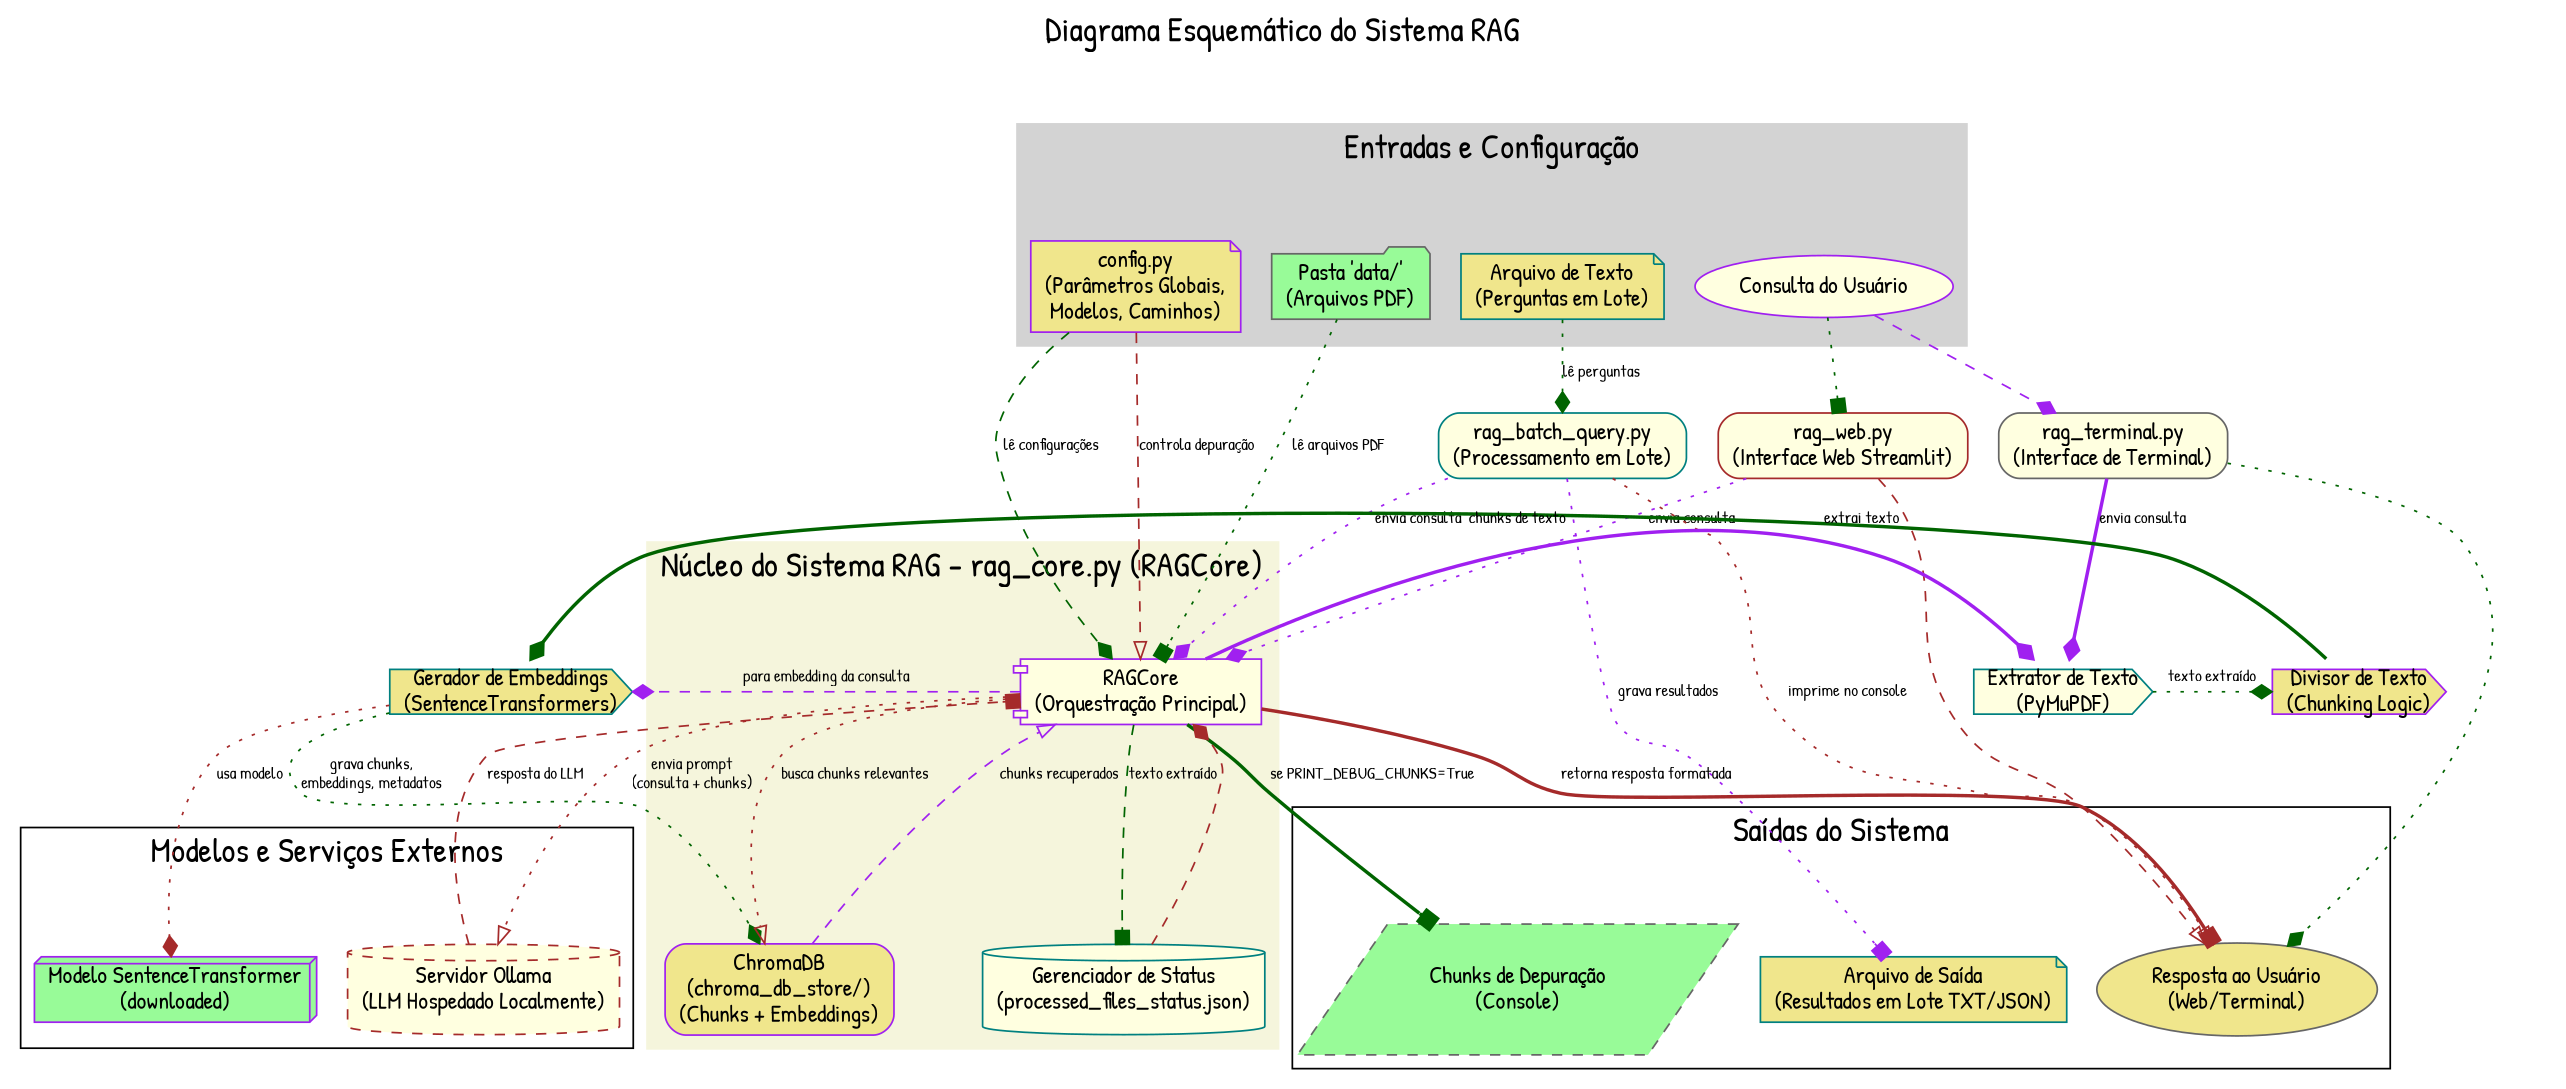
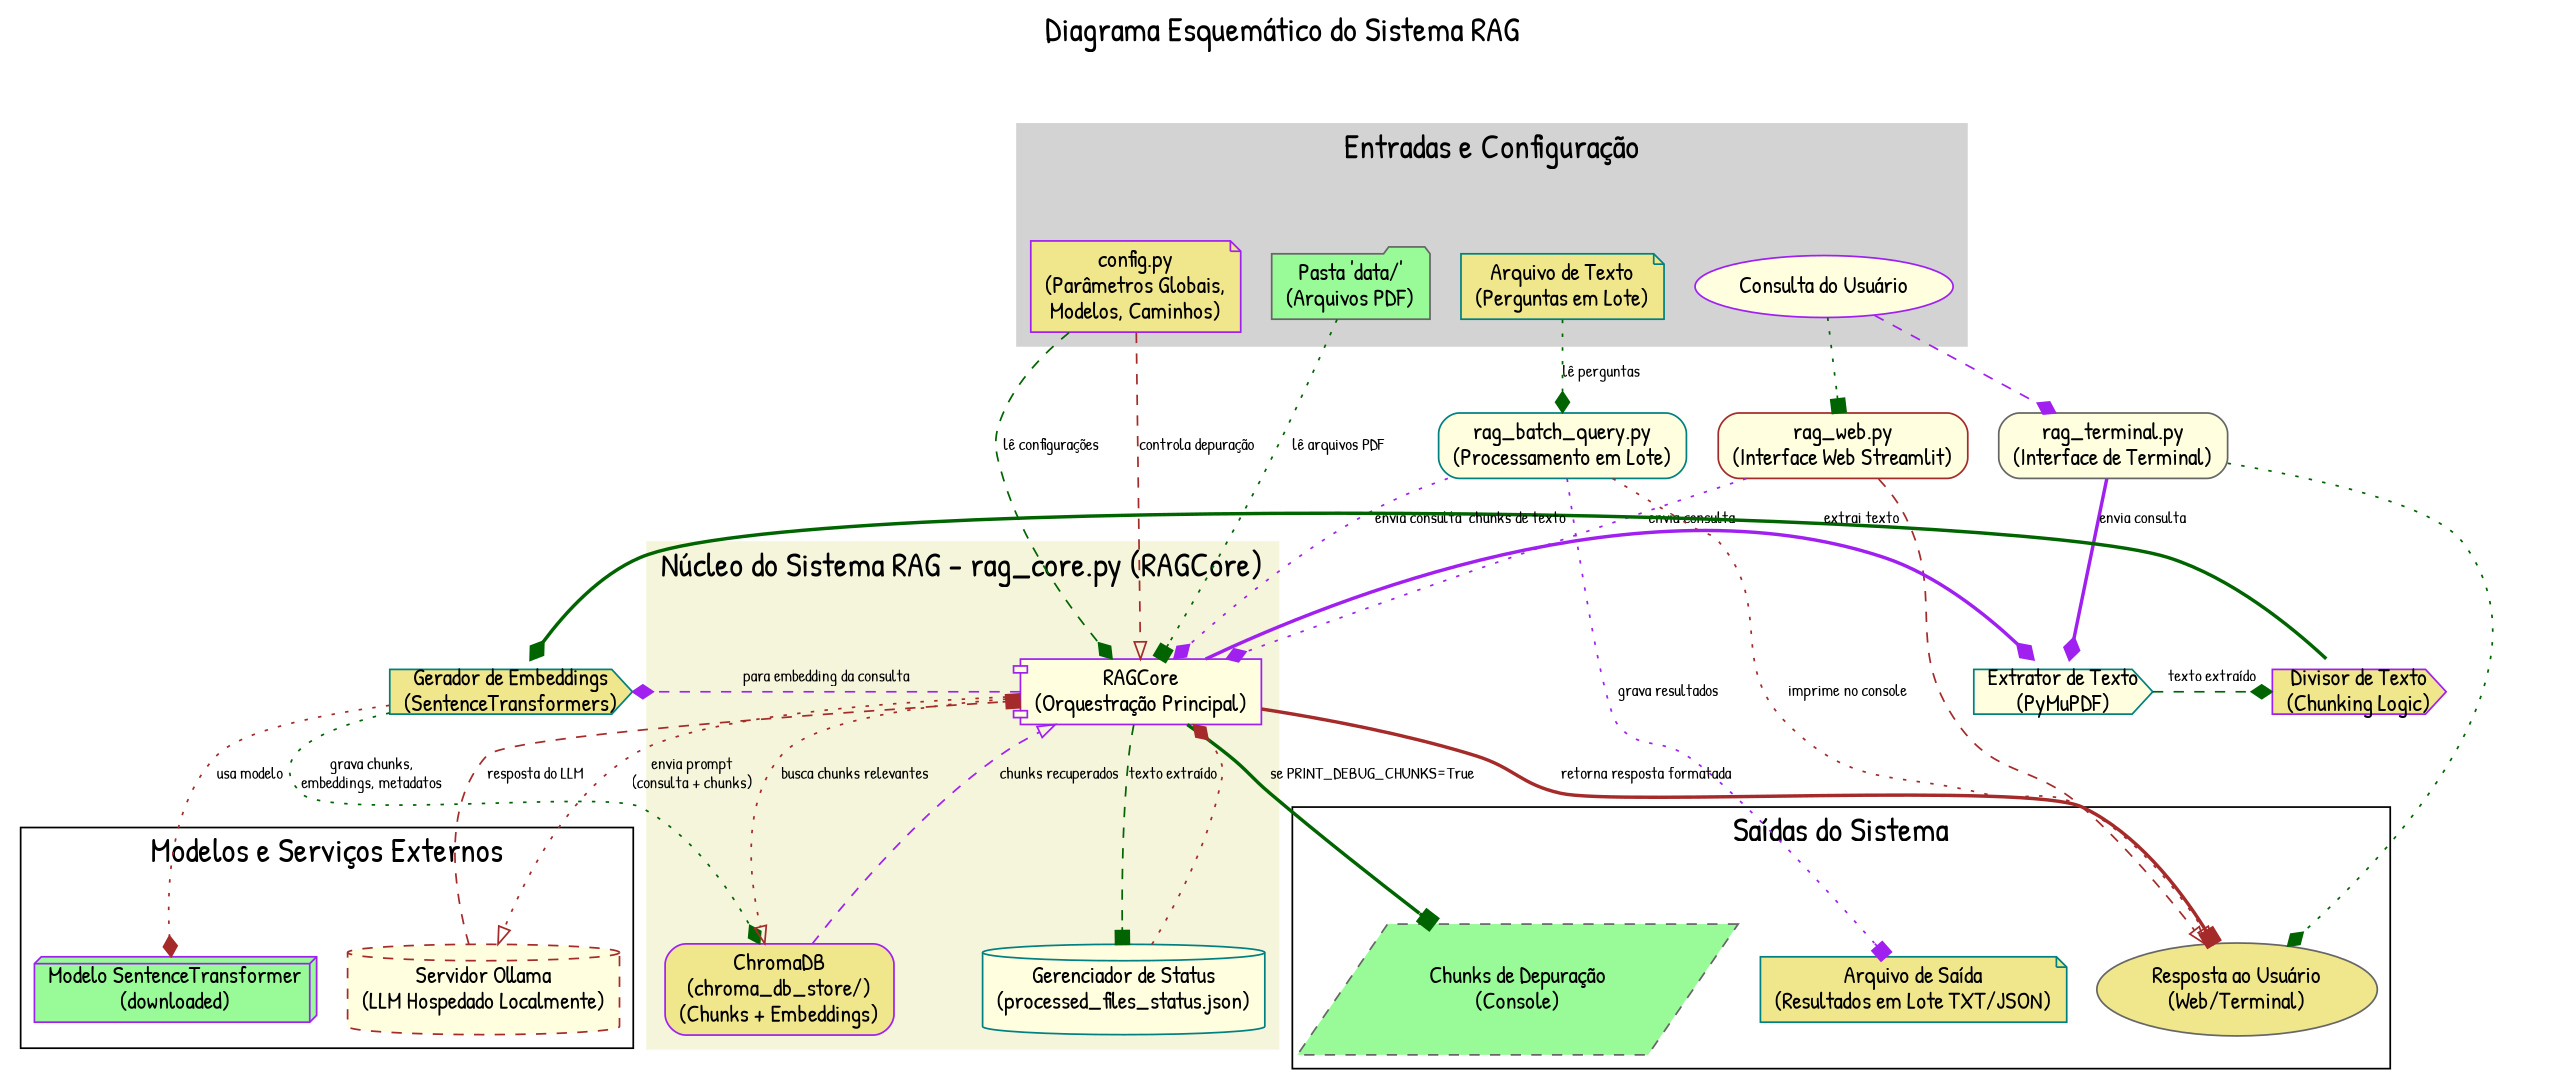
edge "Extrator de Texto (PyMuPDF)" -> "Divisor de Texto (Chunking Logic)": style dotted -> dashed
edge "Gerenciador de Status (processed_files_status.json)" -> "RAGCore (Orquestração Principal)": style dashed -> dotted
